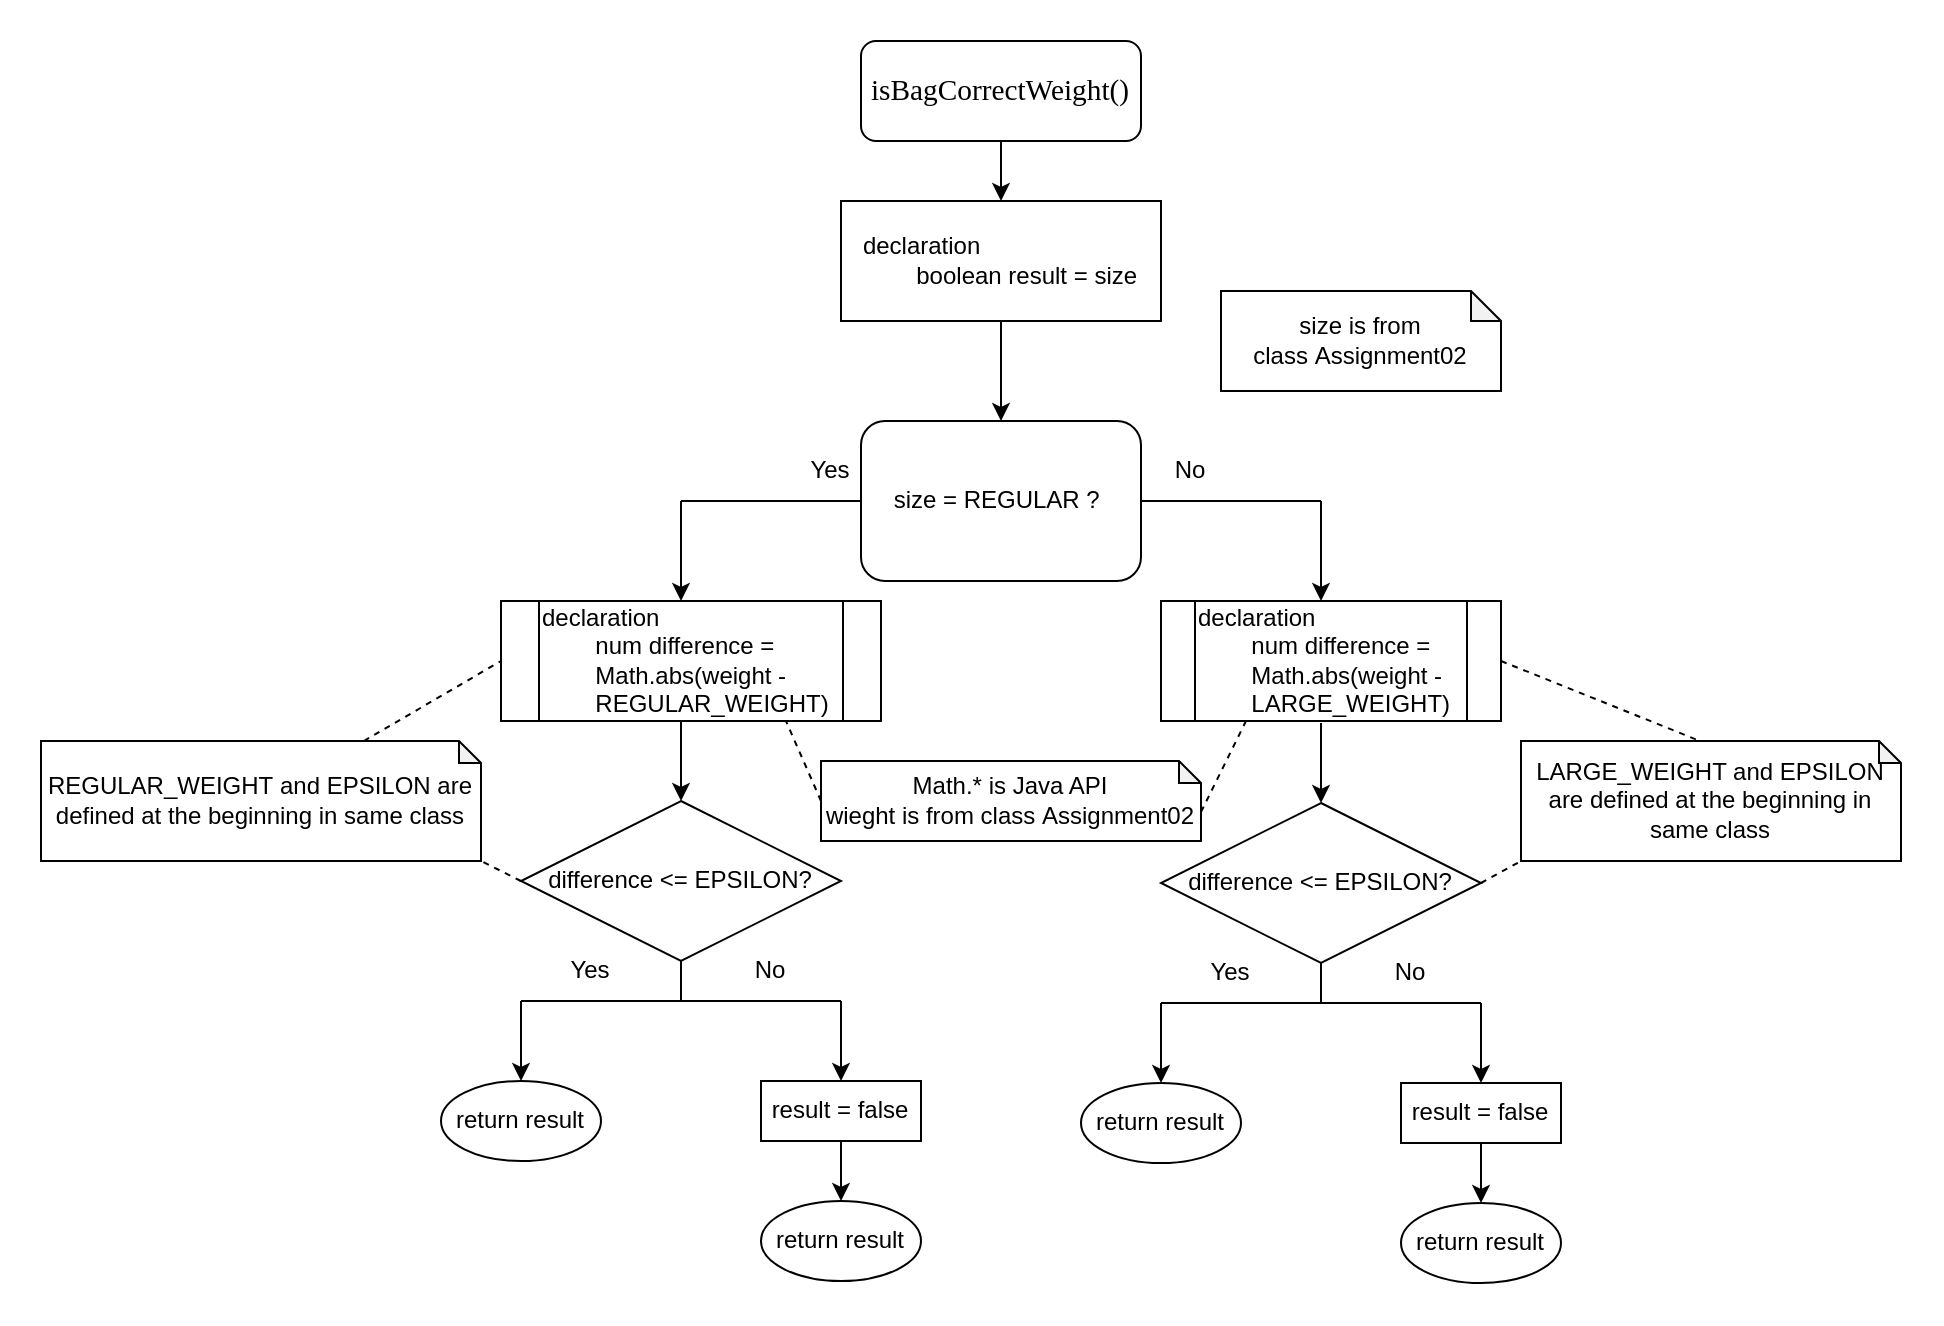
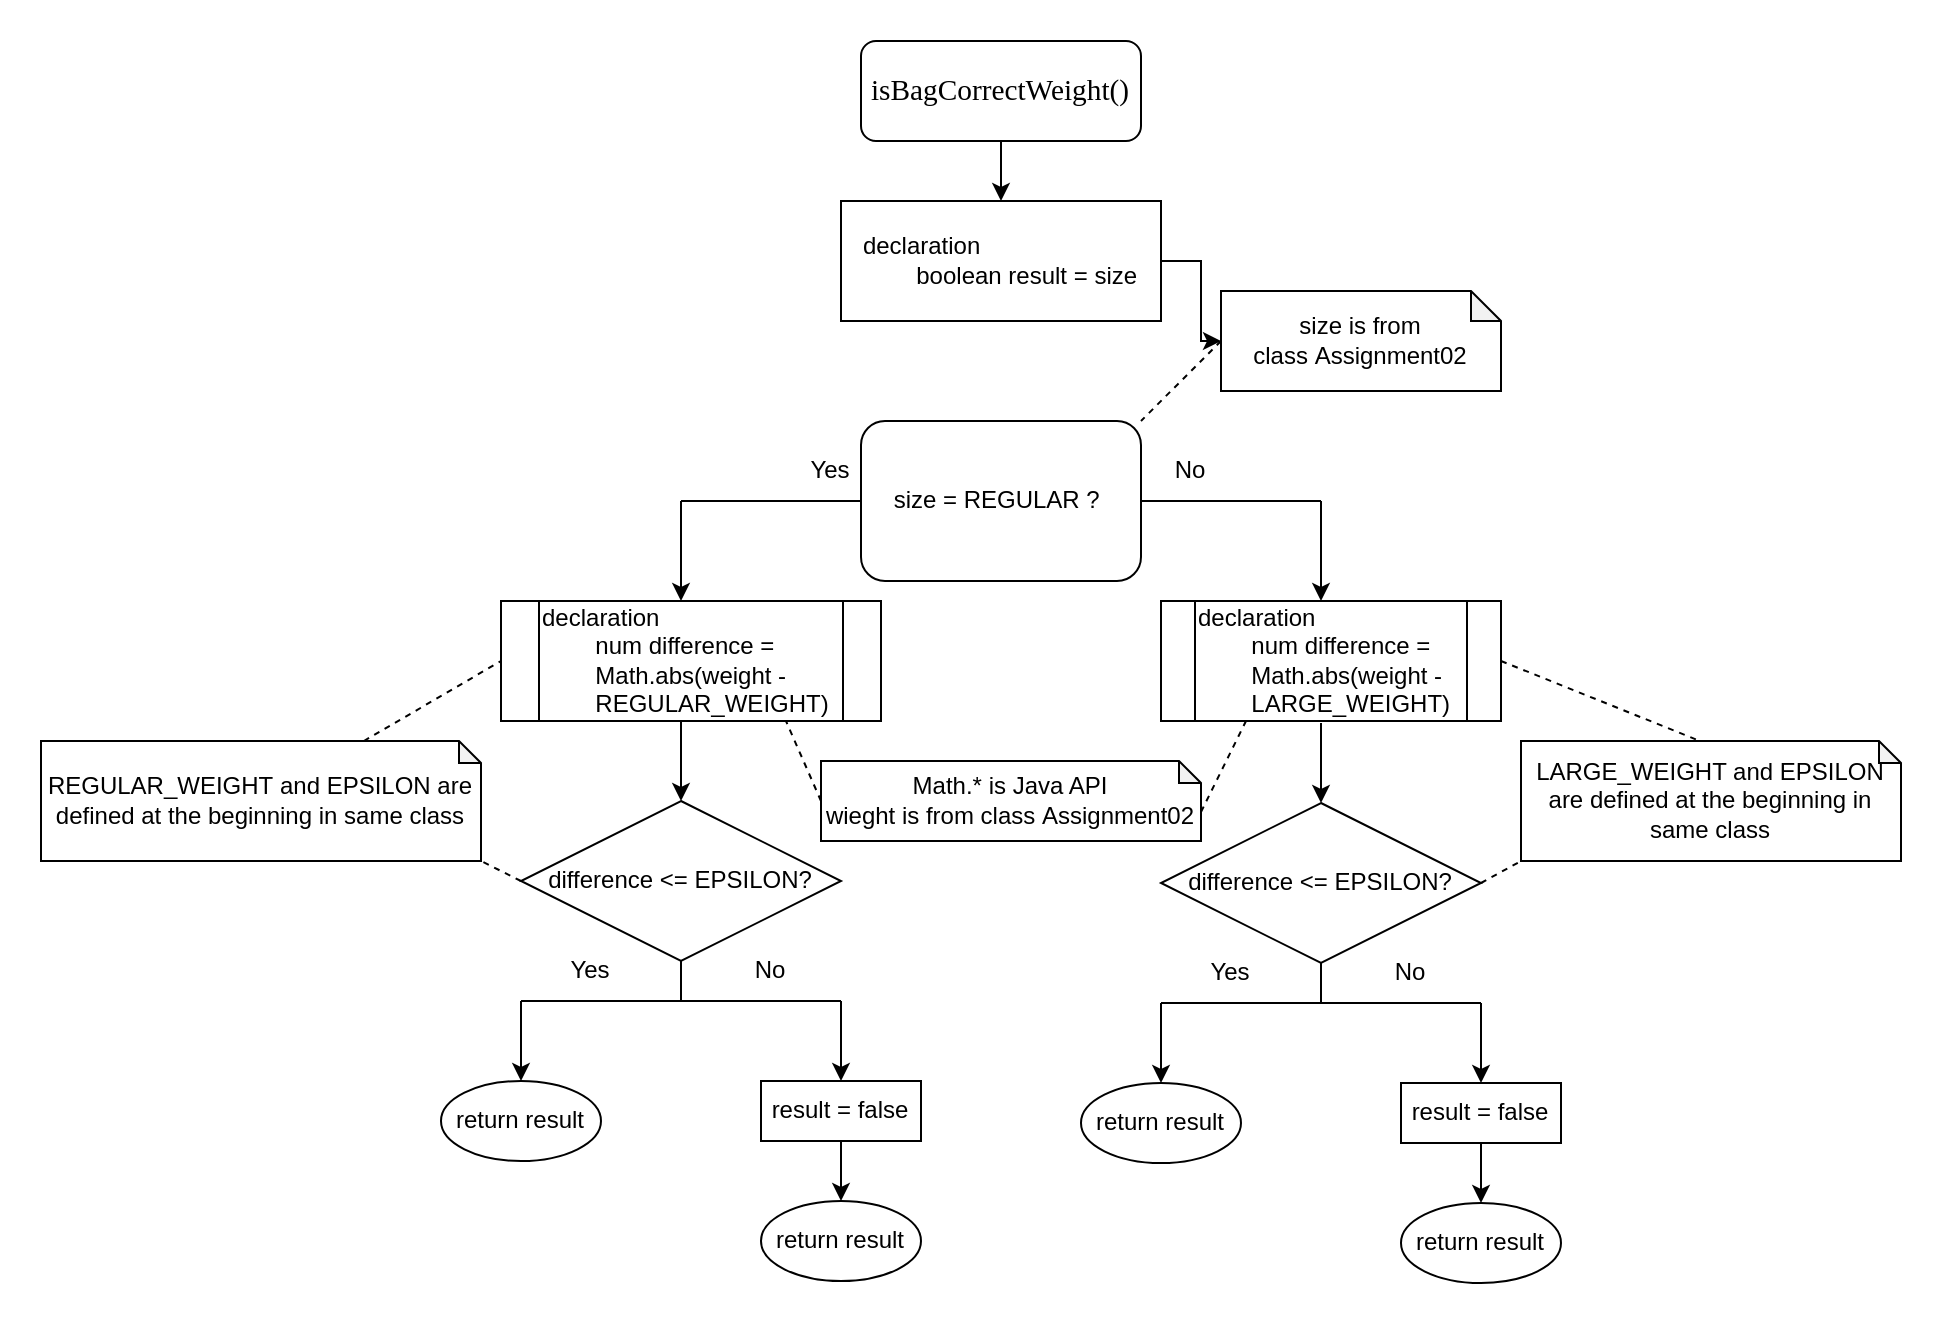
edge "declaration boolean result = size" -> "size = REGULAR ?": now "declaration boolean result = size" -> "size is from class Assignment02"
edge "size is from class Assignment02" -- "size = REGULAR ?": added
